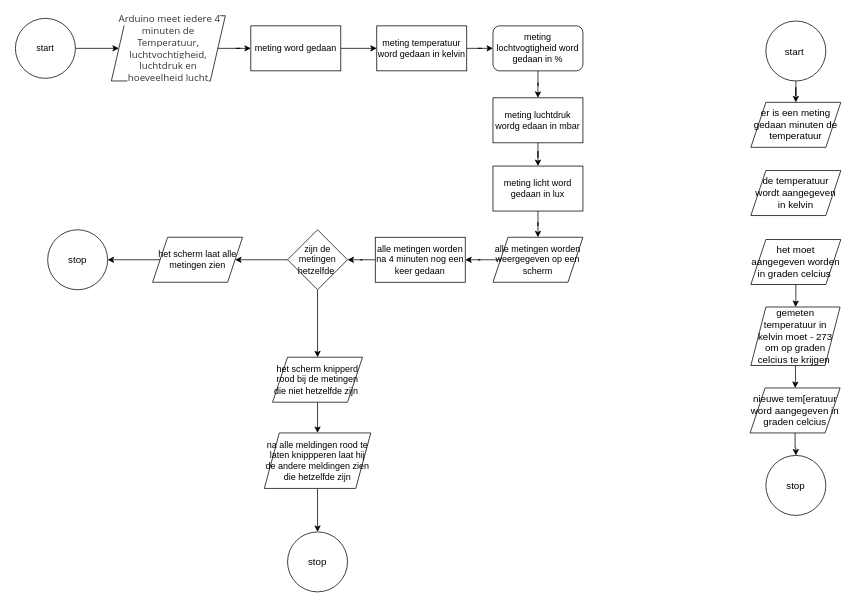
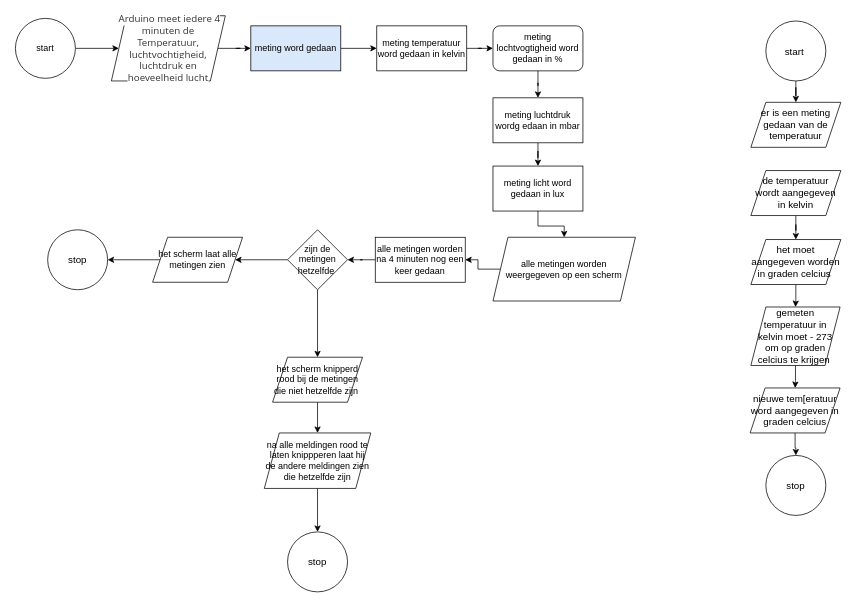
node "meting word gedaan": fillcolor #ffffff -> #dae8fc
node "er is een meting gedaan minuten de temperatuur": label "er is een meting gedaan minuten de temperatuur" -> "er is een meting gedaan van de temperatuur"
edge "de temperatuur wordt aangegeven in kelvin" -> "het moet aangegeven worden in graden celcius": added
node "alle metingen worden weergegeven op een scherm": size 90x45 -> 143x64
